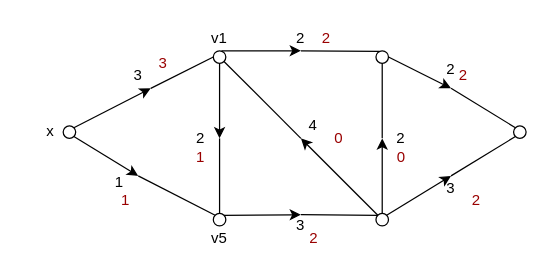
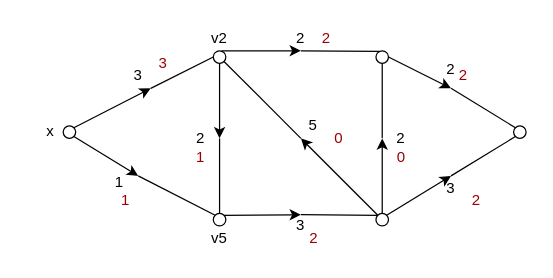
node "v1": label "v1" -> "v2"
node "4": label "4" -> "5"
